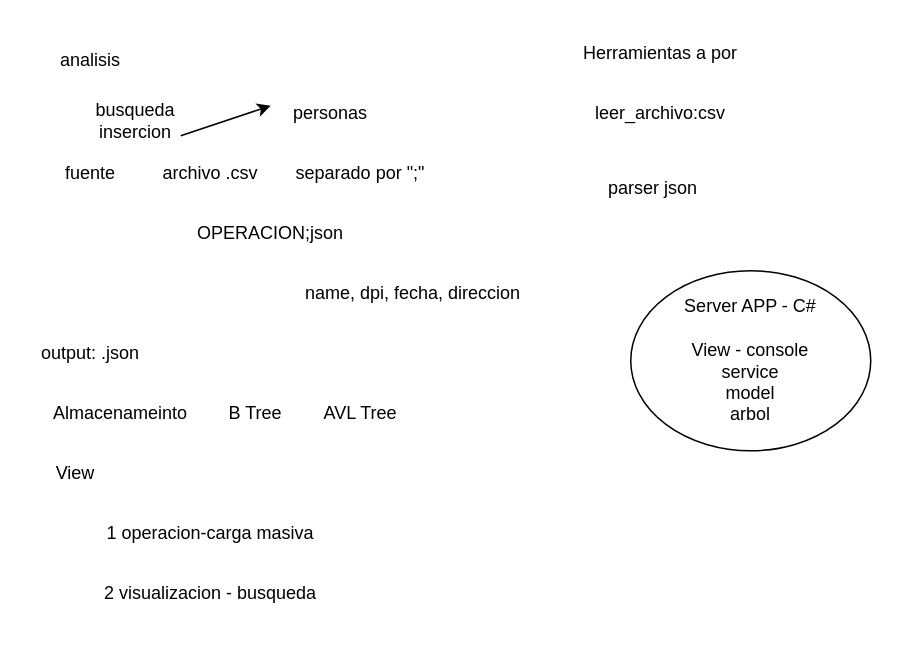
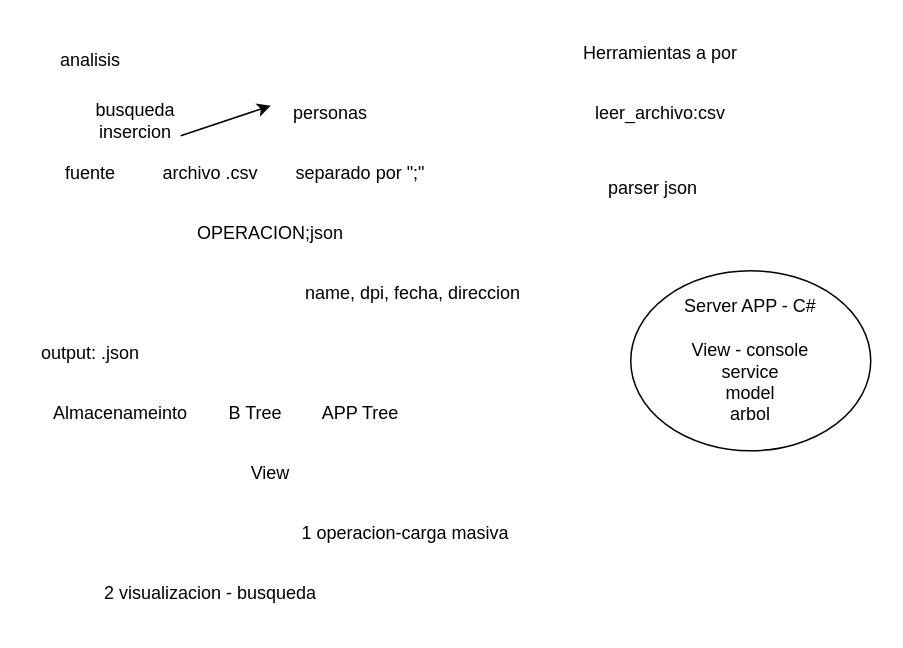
node "AVL Tree": label "AVL Tree" -> "APP Tree"
node "View": moved (76, 473) -> (271, 473)
node "1 operacion-carga masiva": moved (211, 533) -> (406, 533)
